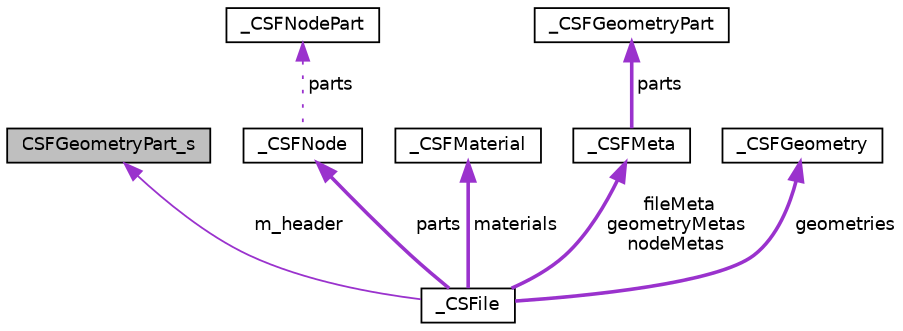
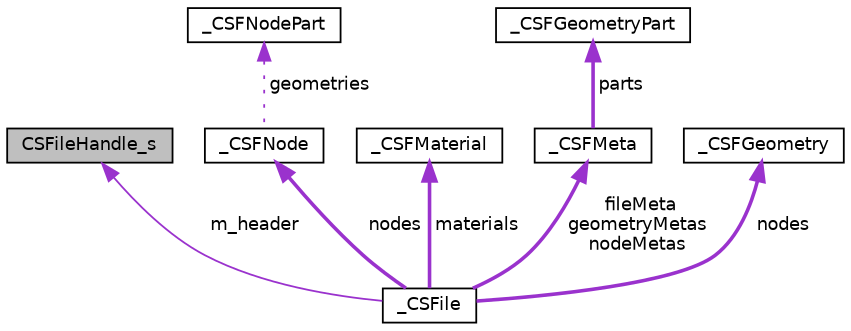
edge "_CSFNode" -> "_CSFNodePart": label " parts" -> " geometries"
node "CSFGeometryPart_s": label "CSFGeometryPart_s" -> "CSFileHandle_s"
edge "_CSFile" -> "_CSFNode": label " parts" -> " nodes"
edge "_CSFile" -> "_CSFGeometry": label " geometries" -> " nodes"
